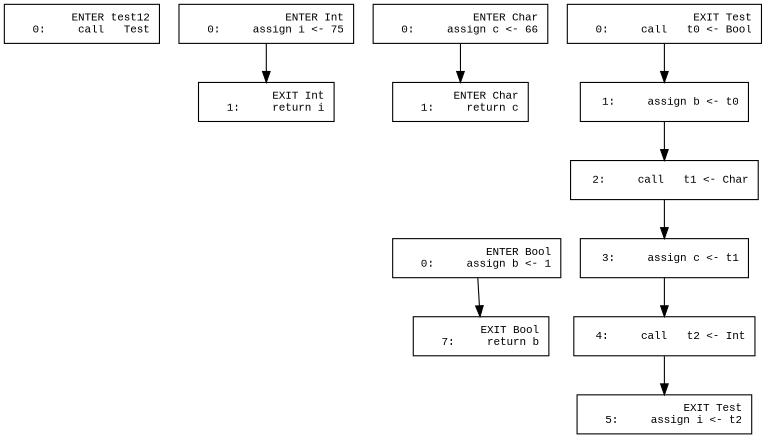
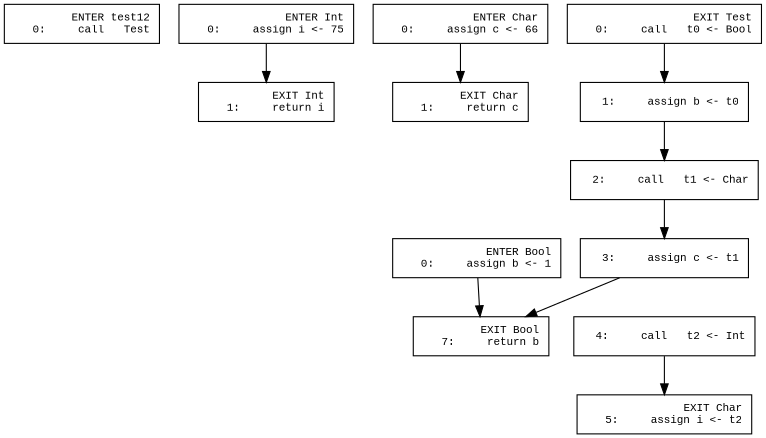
node "ENTER Char 1:     return c": label "ENTER Char 1:     return c" -> "EXIT Char 1:     return c"
edge "3:     assign c <- t1" -> "4:     call   t2 <- Int": now "3:     assign c <- t1" -> "EXIT Bool 7:     return b"
node "EXIT Test 5:     assign i <- t2": label "EXIT Test 5:     assign i <- t2" -> "EXIT Char 5:     assign i <- t2"
